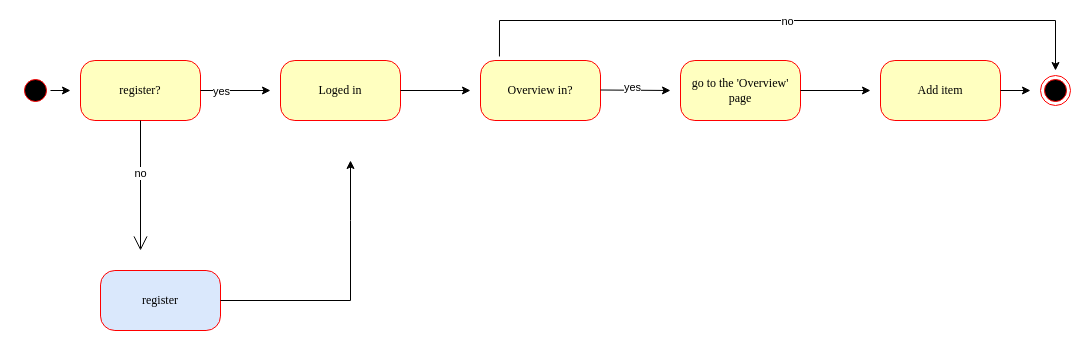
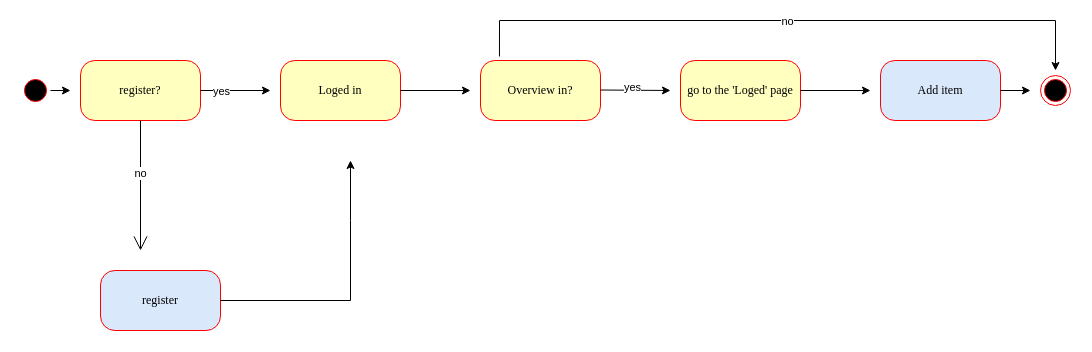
node "go to the 'Overview' page": label "go to the 'Overview' page" -> "go to the 'Loged' page"
node "Add item": fillcolor #ffffc0 -> #dae8fc
